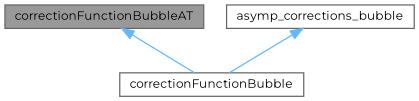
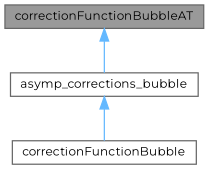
edge "correctionFunctionBubble" -> "correctionFunctionBubbleAT": now "asymp_corrections_bubble" -> "correctionFunctionBubbleAT"
